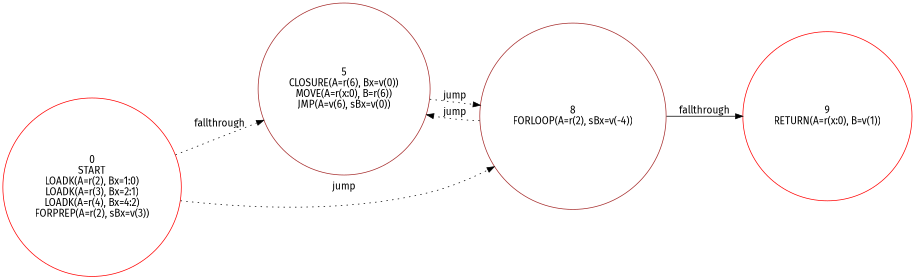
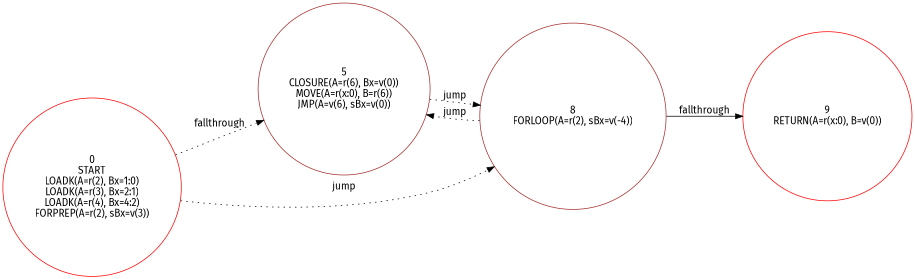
node "9 RETURN(A=r(x:0), B=v(1))": label "9 RETURN(A=r(x:0), B=v(1))" -> "9 RETURN(A=r(x:0), B=v(0))"
